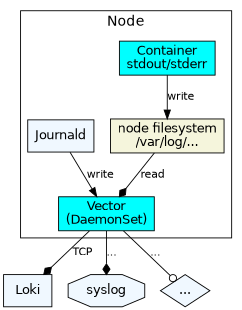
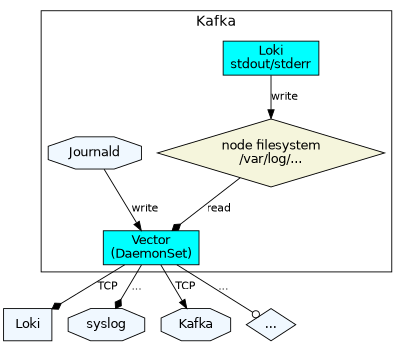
cluster "Node": label "Node" -> "Kafka"
node "Container stdout/stderr": label "Container stdout/stderr" -> "Loki stdout/stderr"
node "Journald": shape box -> octagon
node "node filesystem /var/log/...": shape box -> diamond
node "Kafka": added
